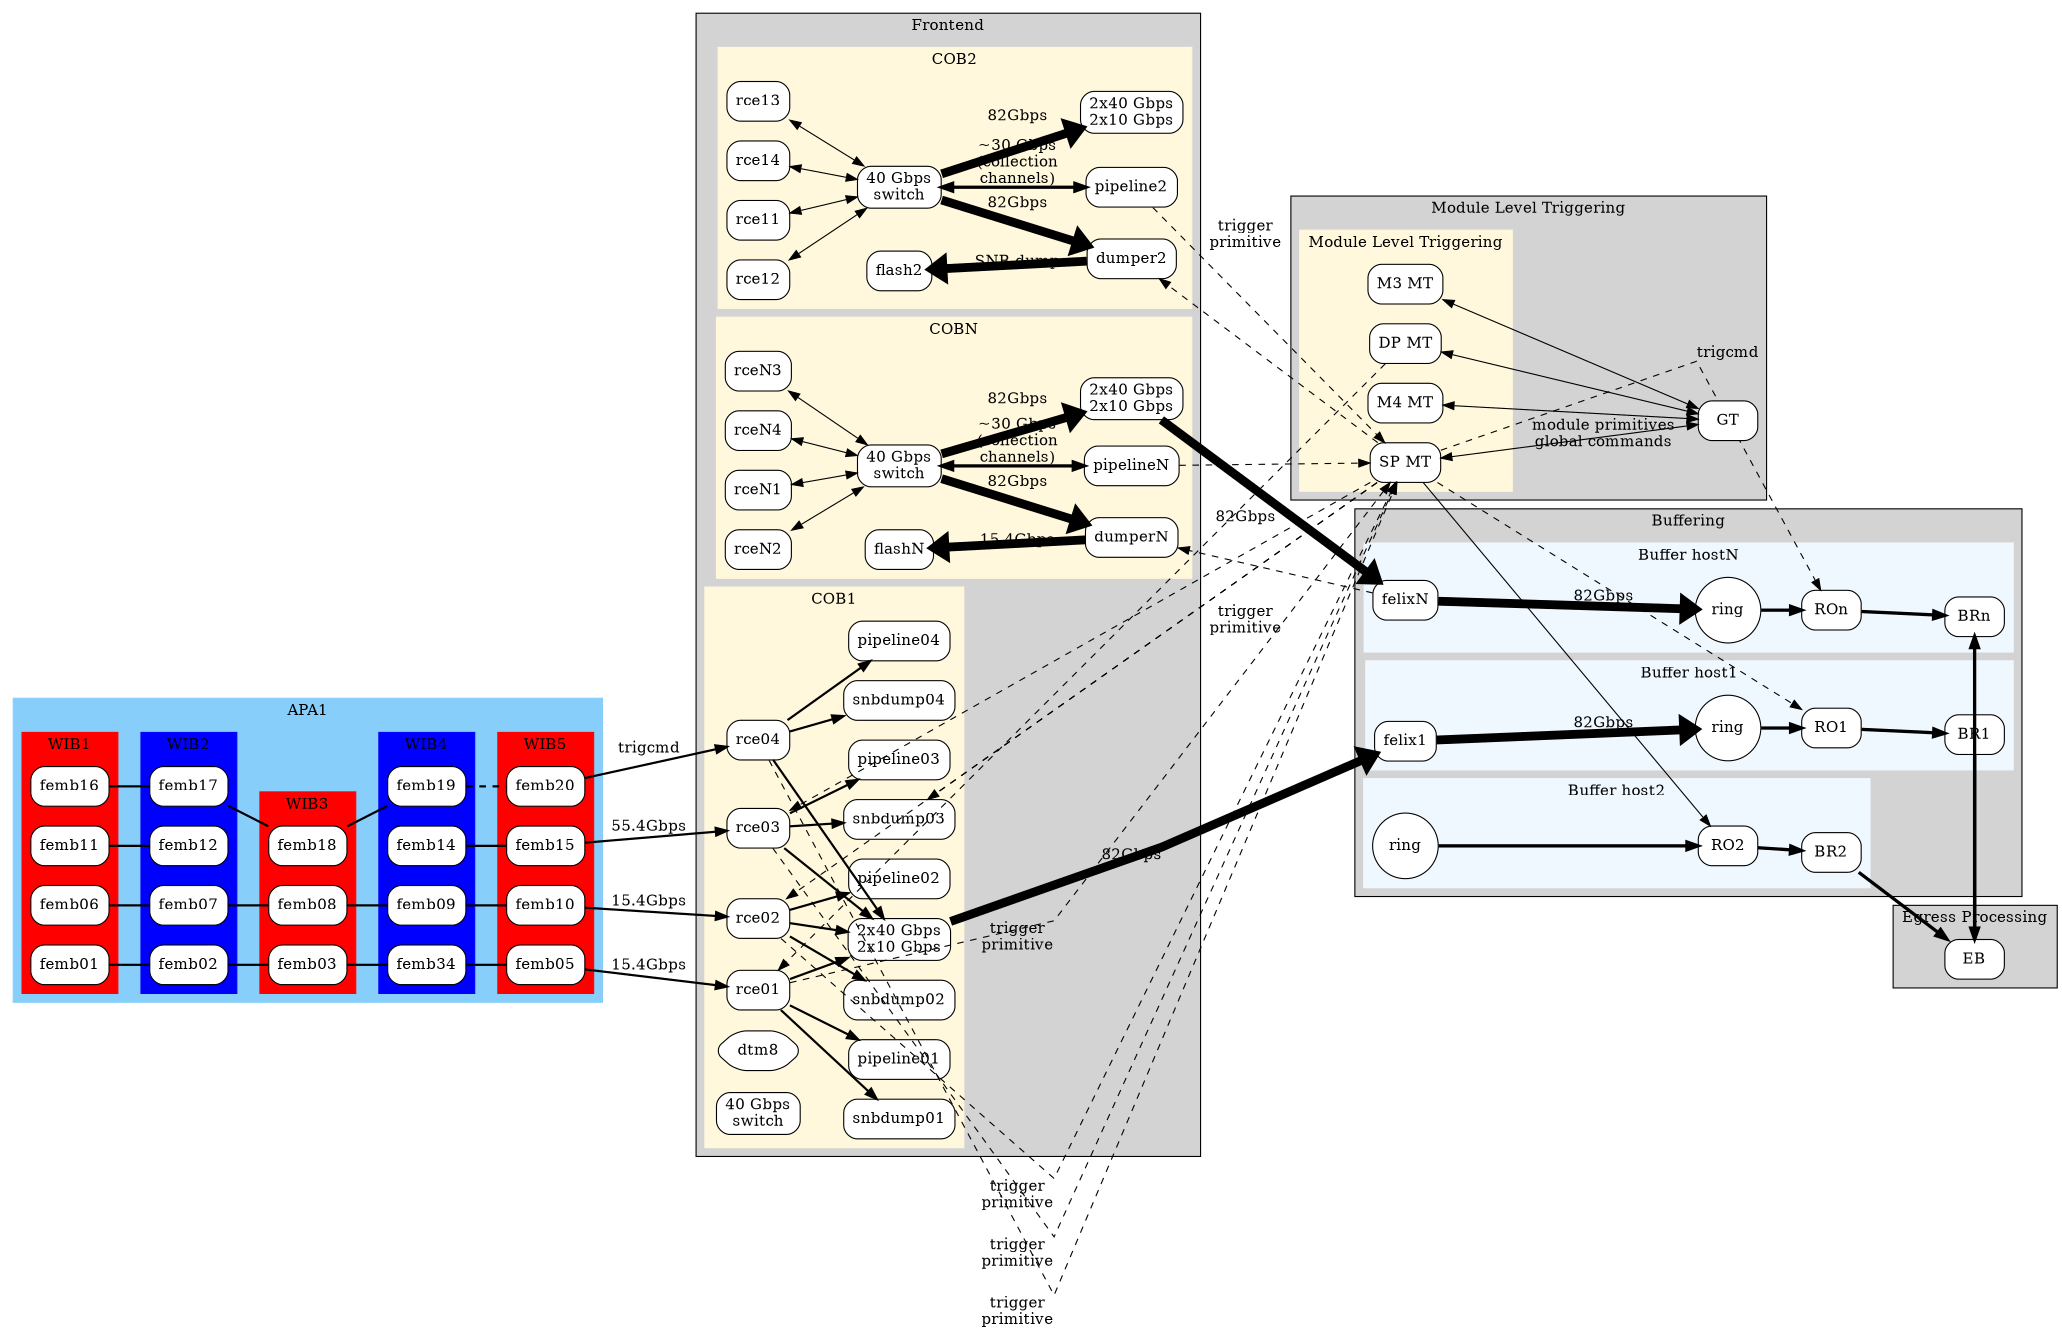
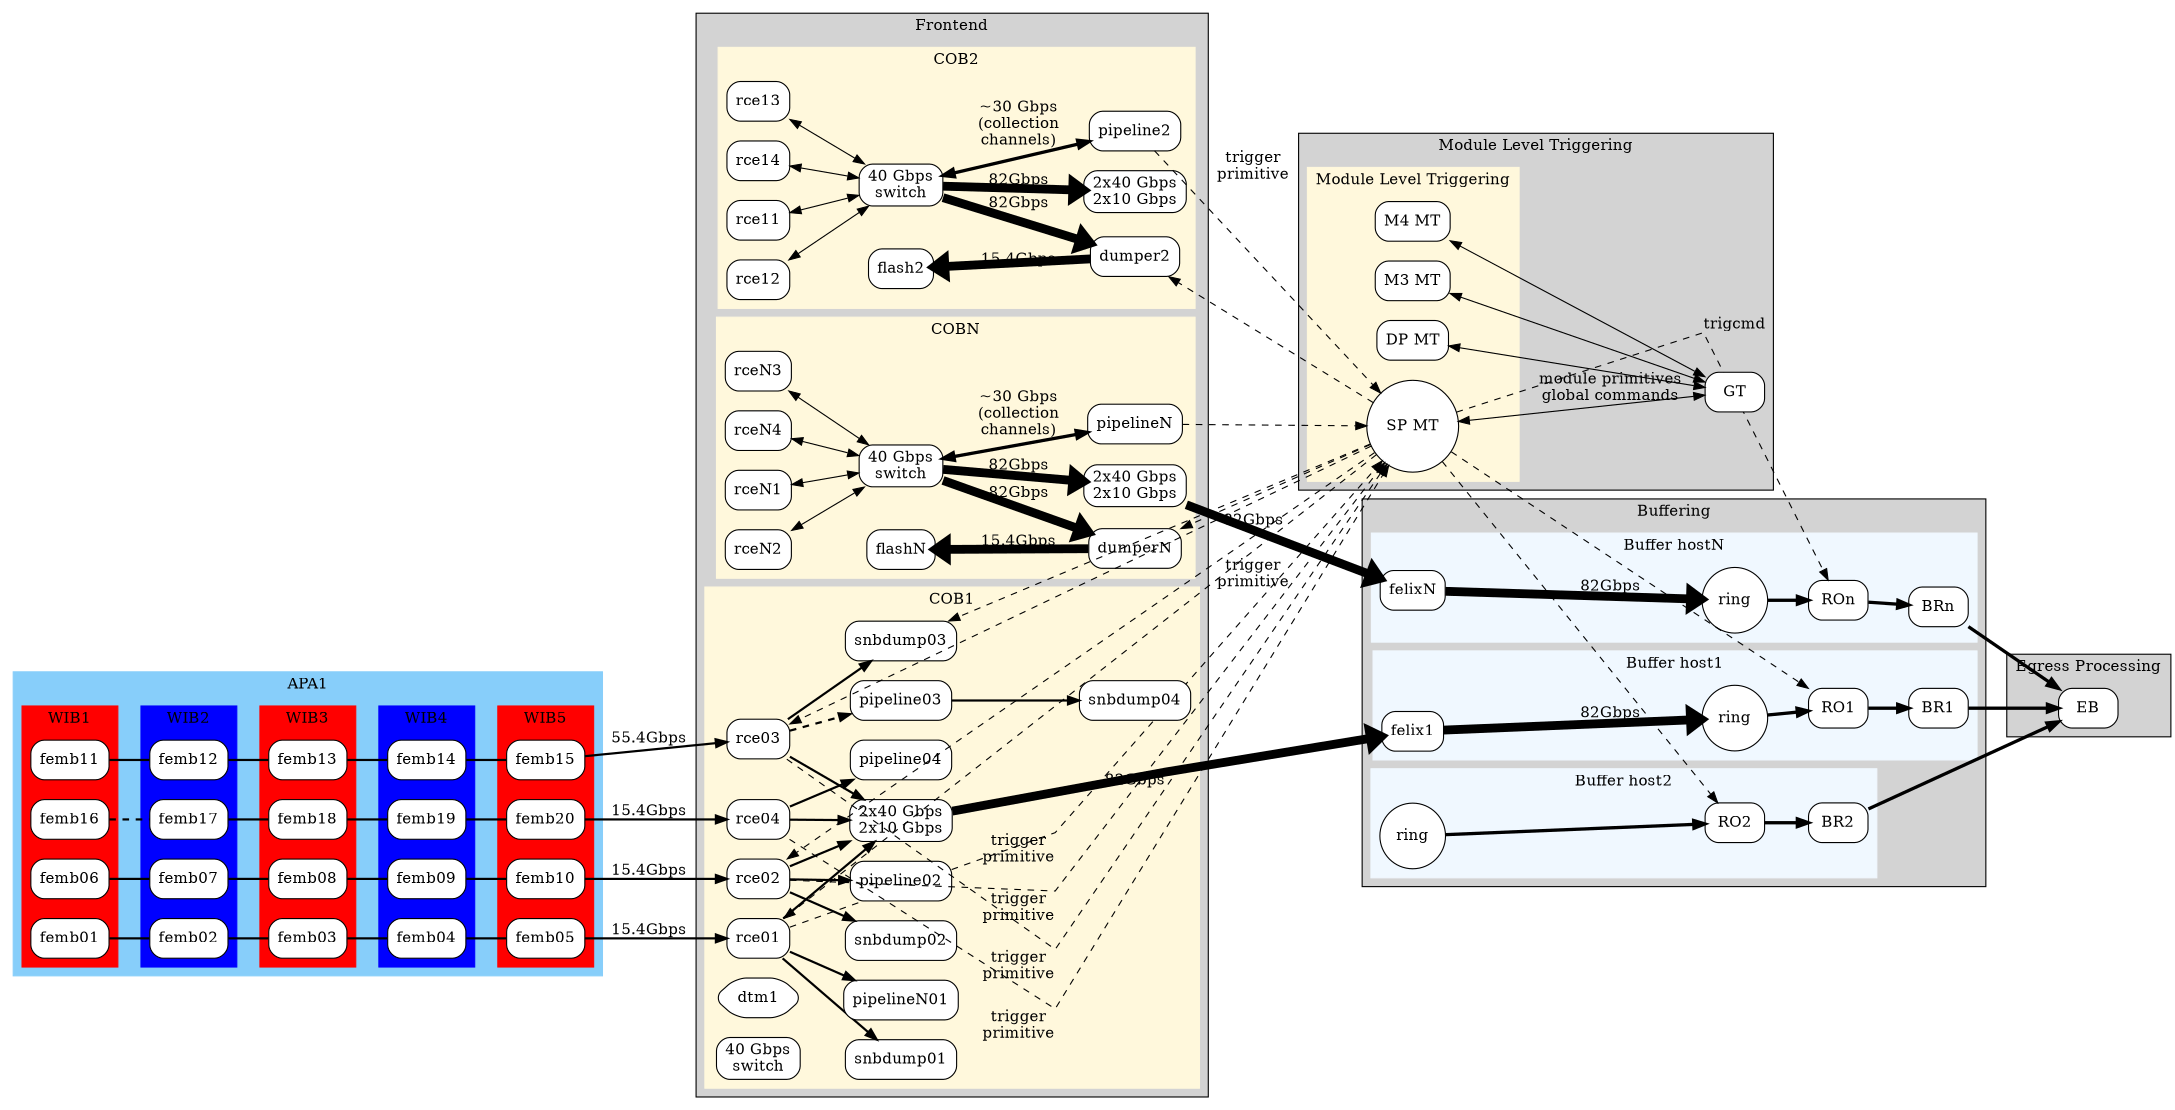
edge "dumper2" -> "flash2": label "SNB dump" -> "15.4Gbps"
node "SP MT": shape box -> circle
edge "felixN" -> "dumperN": now "SP MT" -> "dumperN"
edge "SP MT" -> "RO2": style solid -> dashed
edge "DP MT" -> "rce01": now "SP MT" -> "rce01"
edge "rce04" -> "snbdump04": now "pipeline03" -> "snbdump04"
edge "EB" -> "BRn": reversed
edge "femb20" -> "rce04": label "trigcmd" -> "15.4Gbps"
node "femb13": added
edge "femb16" -- "femb17": style solid -> dashed
edge "femb19" -- "femb20": style dashed -> solid
edge "rce03" -> "pipeline03": style solid -> dashed
node "femb34": label "femb34" -> "femb04"
node "dtm8": label "dtm8" -> "dtm1"
node "pipeline01": label "pipeline01" -> "pipelineN01"
